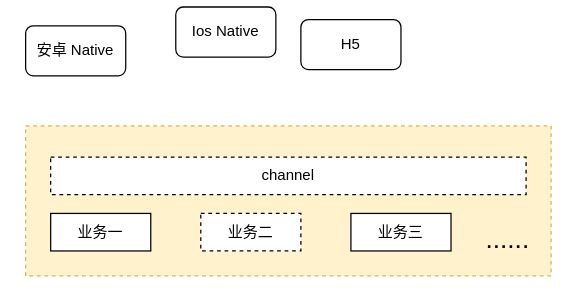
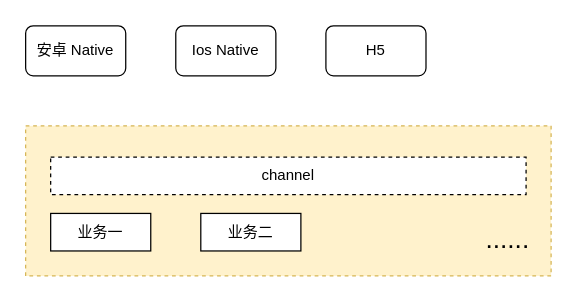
node "Ios Native": moved (226, 32) -> (226, 51)
node "H5": moved (351, 44) -> (376, 51)
node "业务二": style dashed -> solid
node "业务三": removed
